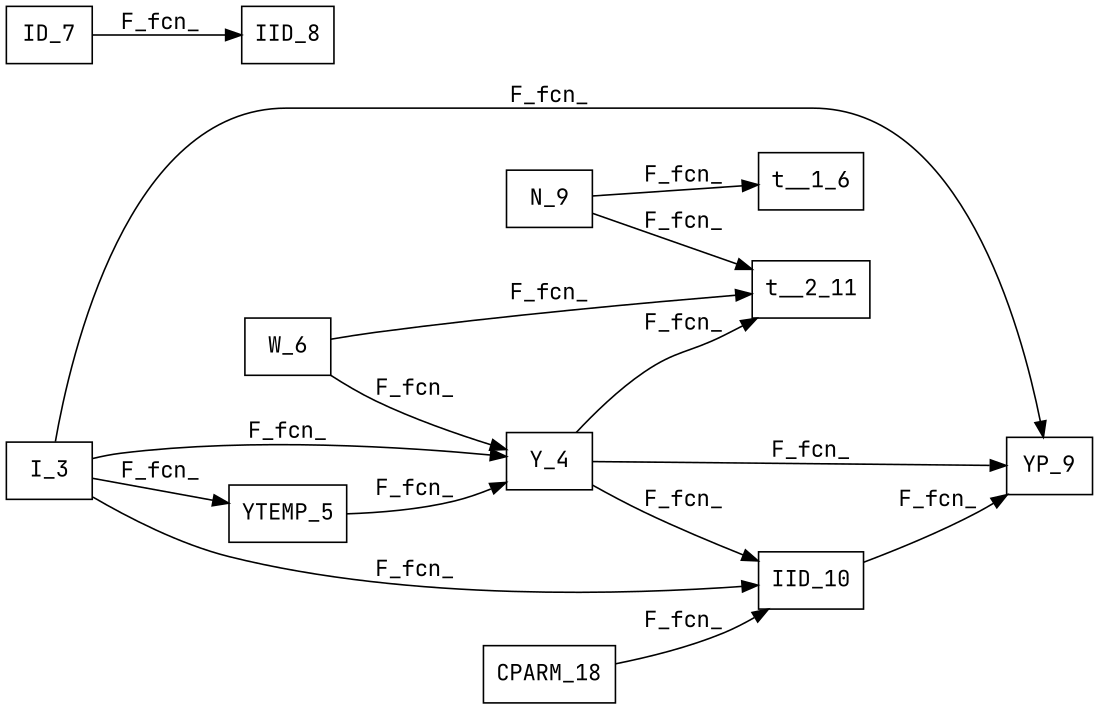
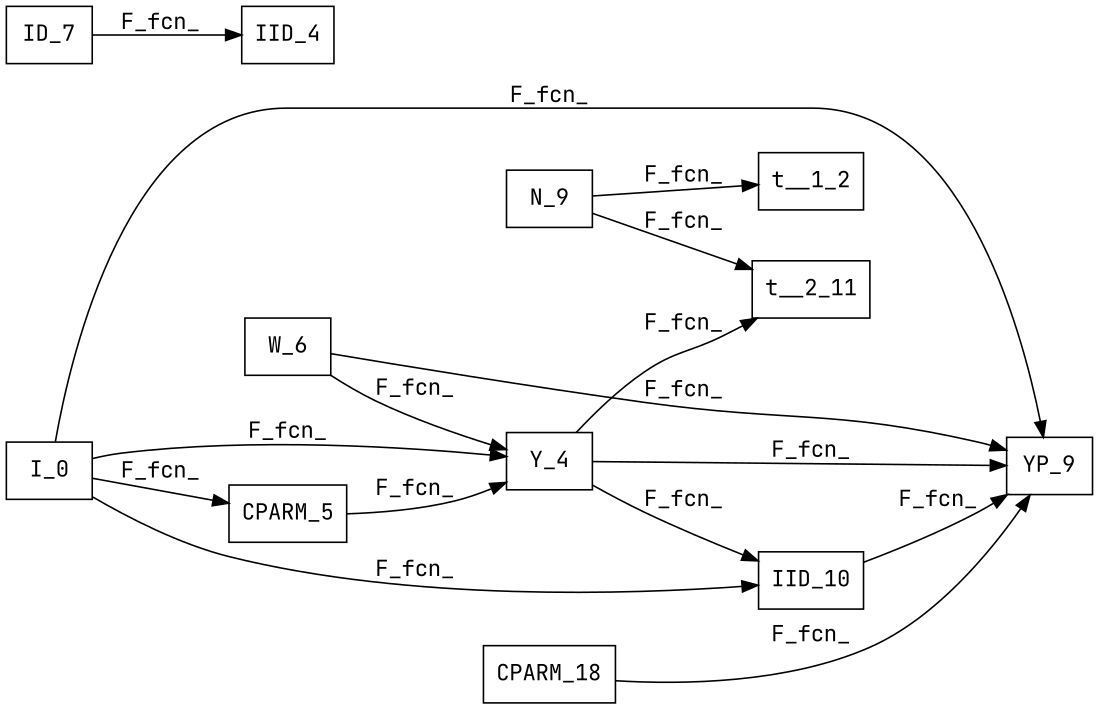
node "IID_8": label "IID_8" -> "IID_4"
node "t__1_6": label "t__1_6" -> "t__1_2"
edge "W_6" -> "t__2_11": now "W_6" -> "YP_9"
node "I_3": label "I_3" -> "I_0"
node "YTEMP_5": label "YTEMP_5" -> "CPARM_5"
edge "CPARM_18" -> "IID_10": now "CPARM_18" -> "YP_9"
